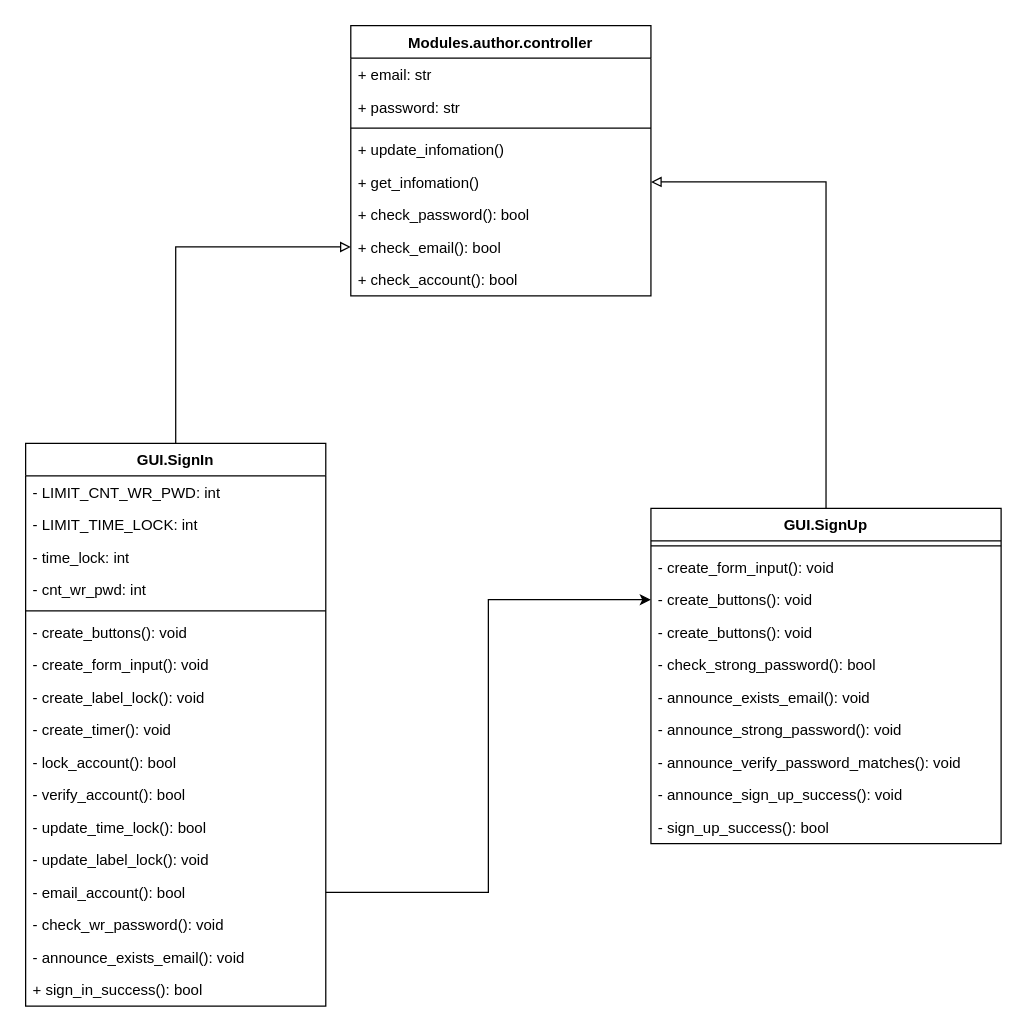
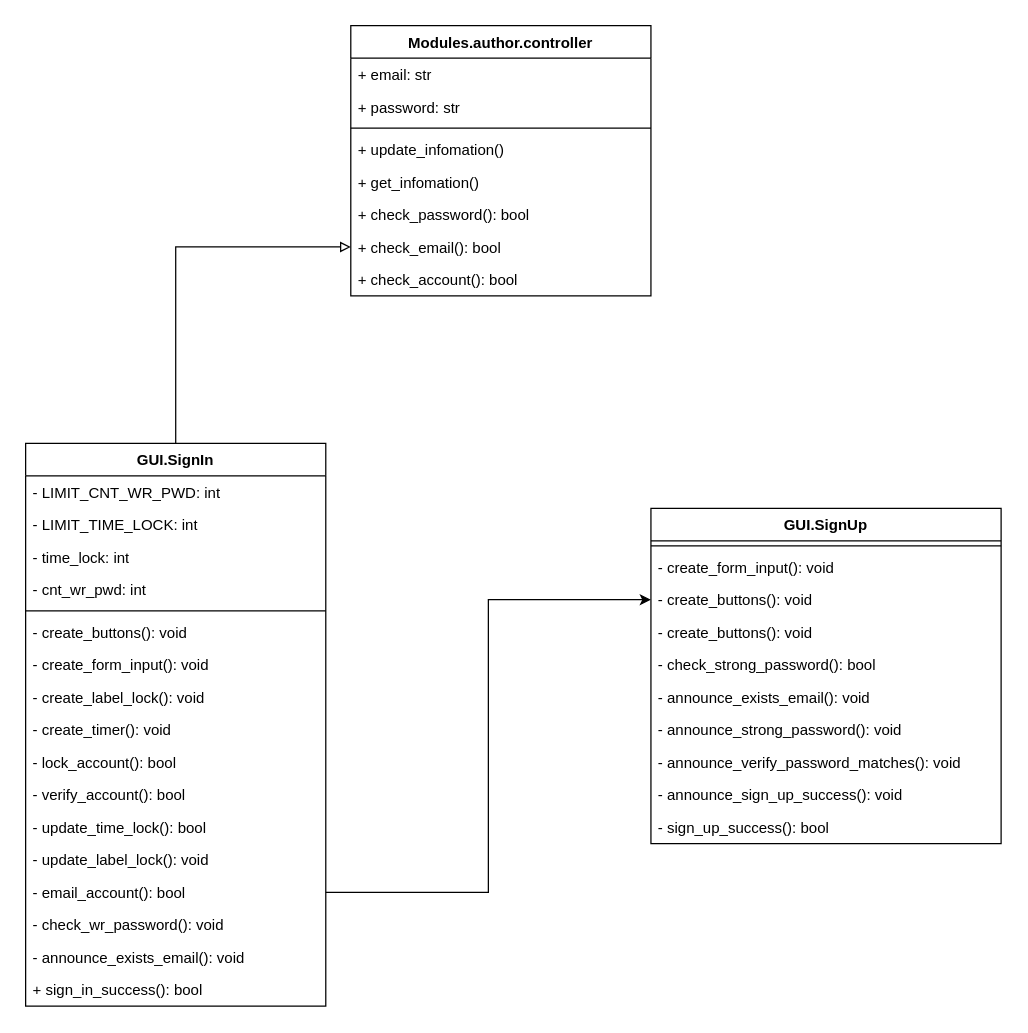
edge "GUI.SignUp" -> "+ get_infomation()": removed
